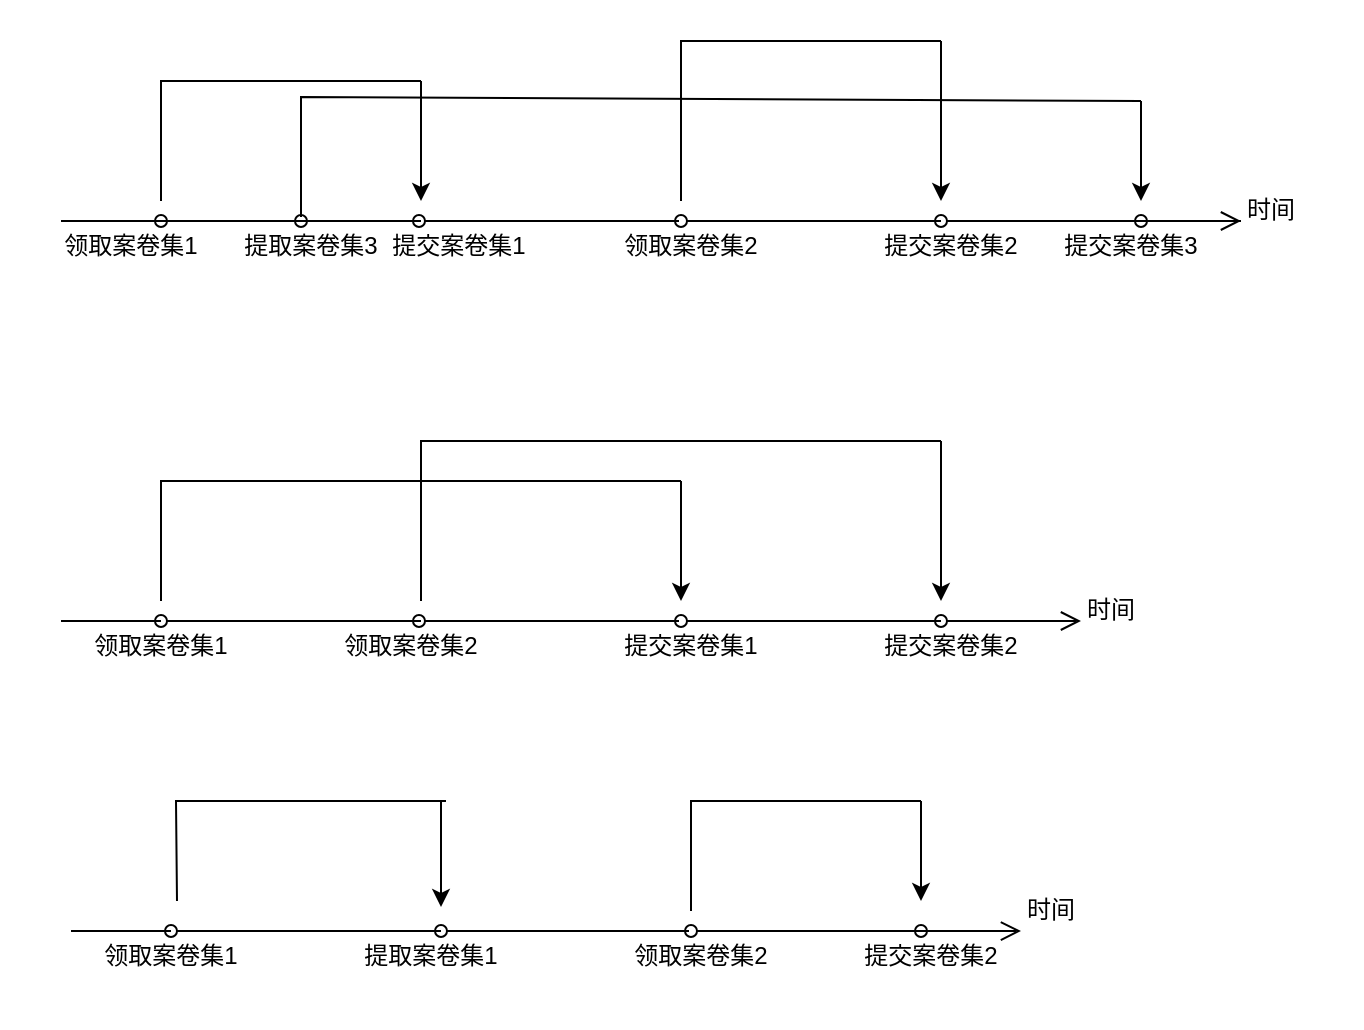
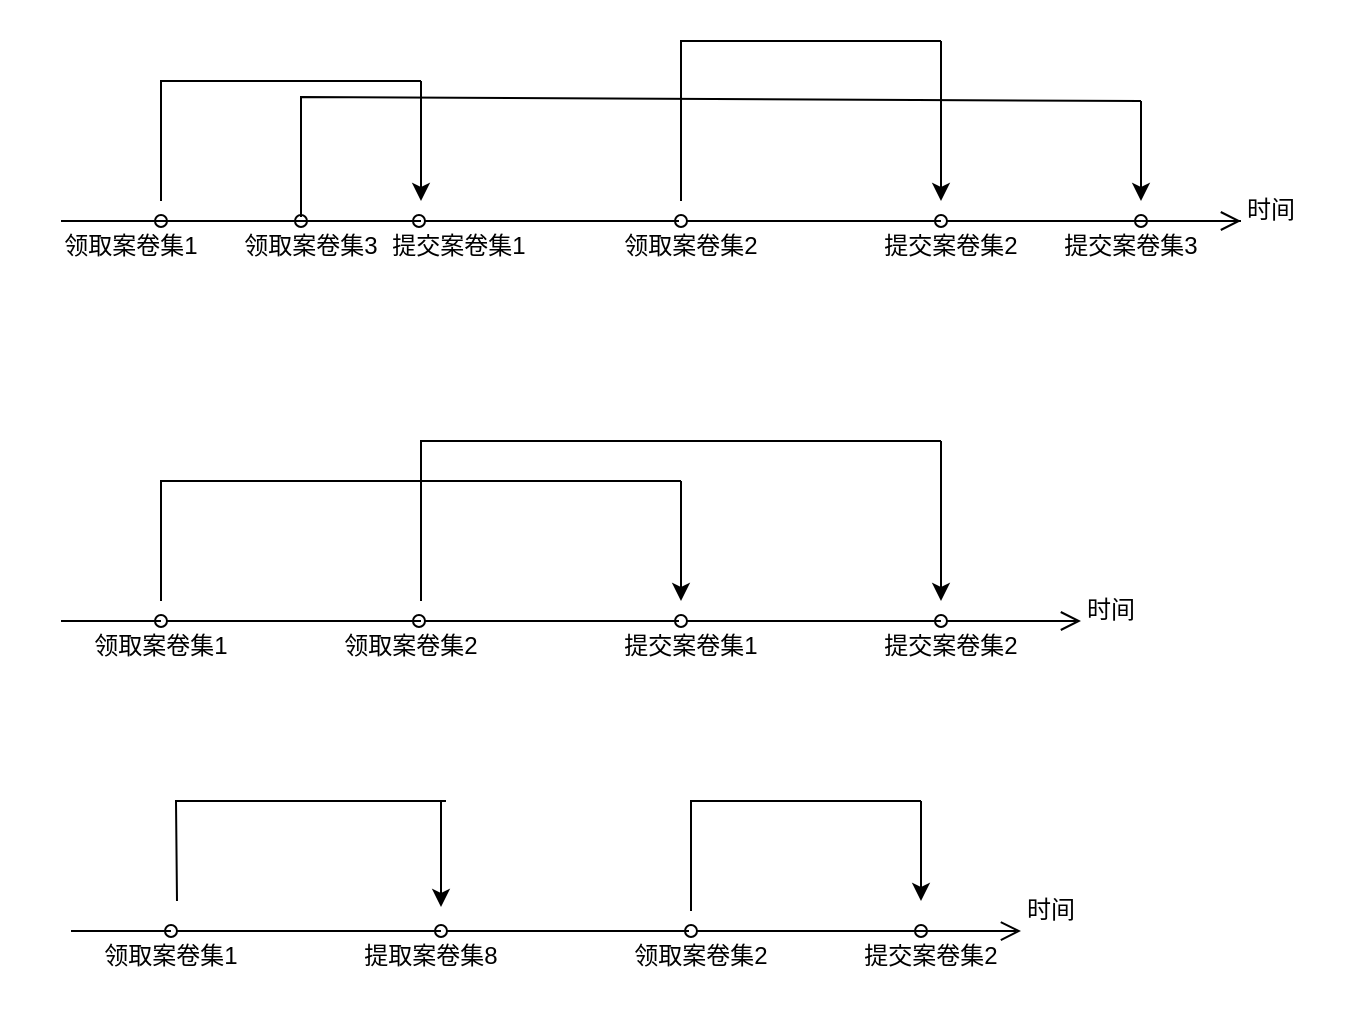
node "提取案卷集3": label "提取案卷集3" -> "领取案卷集3"
node "提取案卷集1": label "提取案卷集1" -> "提取案卷集8"
